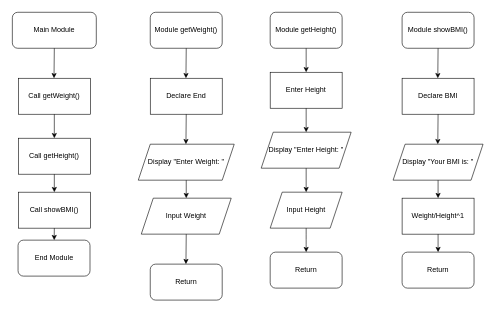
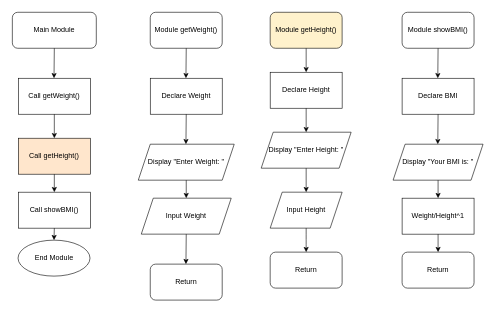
node "Module getHeight()": fillcolor #ffffff -> #fff2cc
node "Enter Height": label "Enter Height" -> "Declare Height"
node "Declare End": label "Declare End" -> "Declare Weight"
node "Call getHeight()": fillcolor #ffffff -> #ffe6cc
node "End Module": shape rounded rectangle -> ellipse
